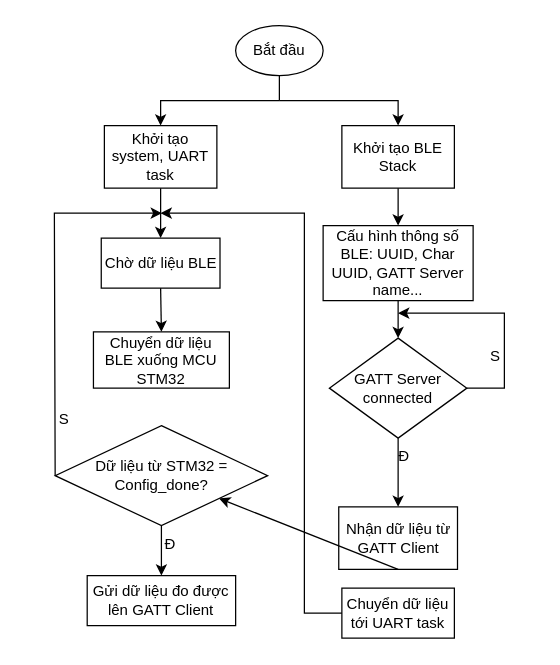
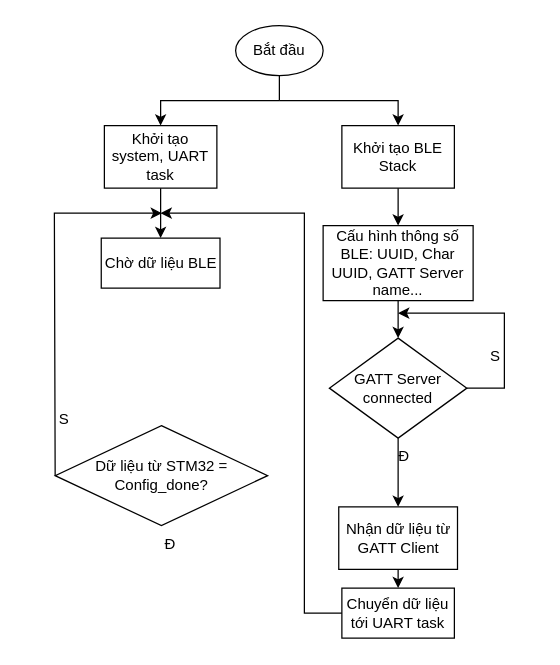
edge "Chờ dữ liệu BLE" -> "Chuyển dữ liệu BLE xuống MCU STM32": removed
node "Chuyển dữ liệu BLE xuống MCU STM32": removed
edge "Nhận dữ liệu từ GATT Client" -> "Dữ liệu từ STM32 = Config_done?": now "Nhận dữ liệu từ GATT Client" -> "Chuyển dữ liệu tới UART task"
edge "Dữ liệu từ STM32 = Config_done?" -> "Gửi dữ liệu đo được lên GATT Client": removed
node "Gửi dữ liệu đo được lên GATT Client": removed
